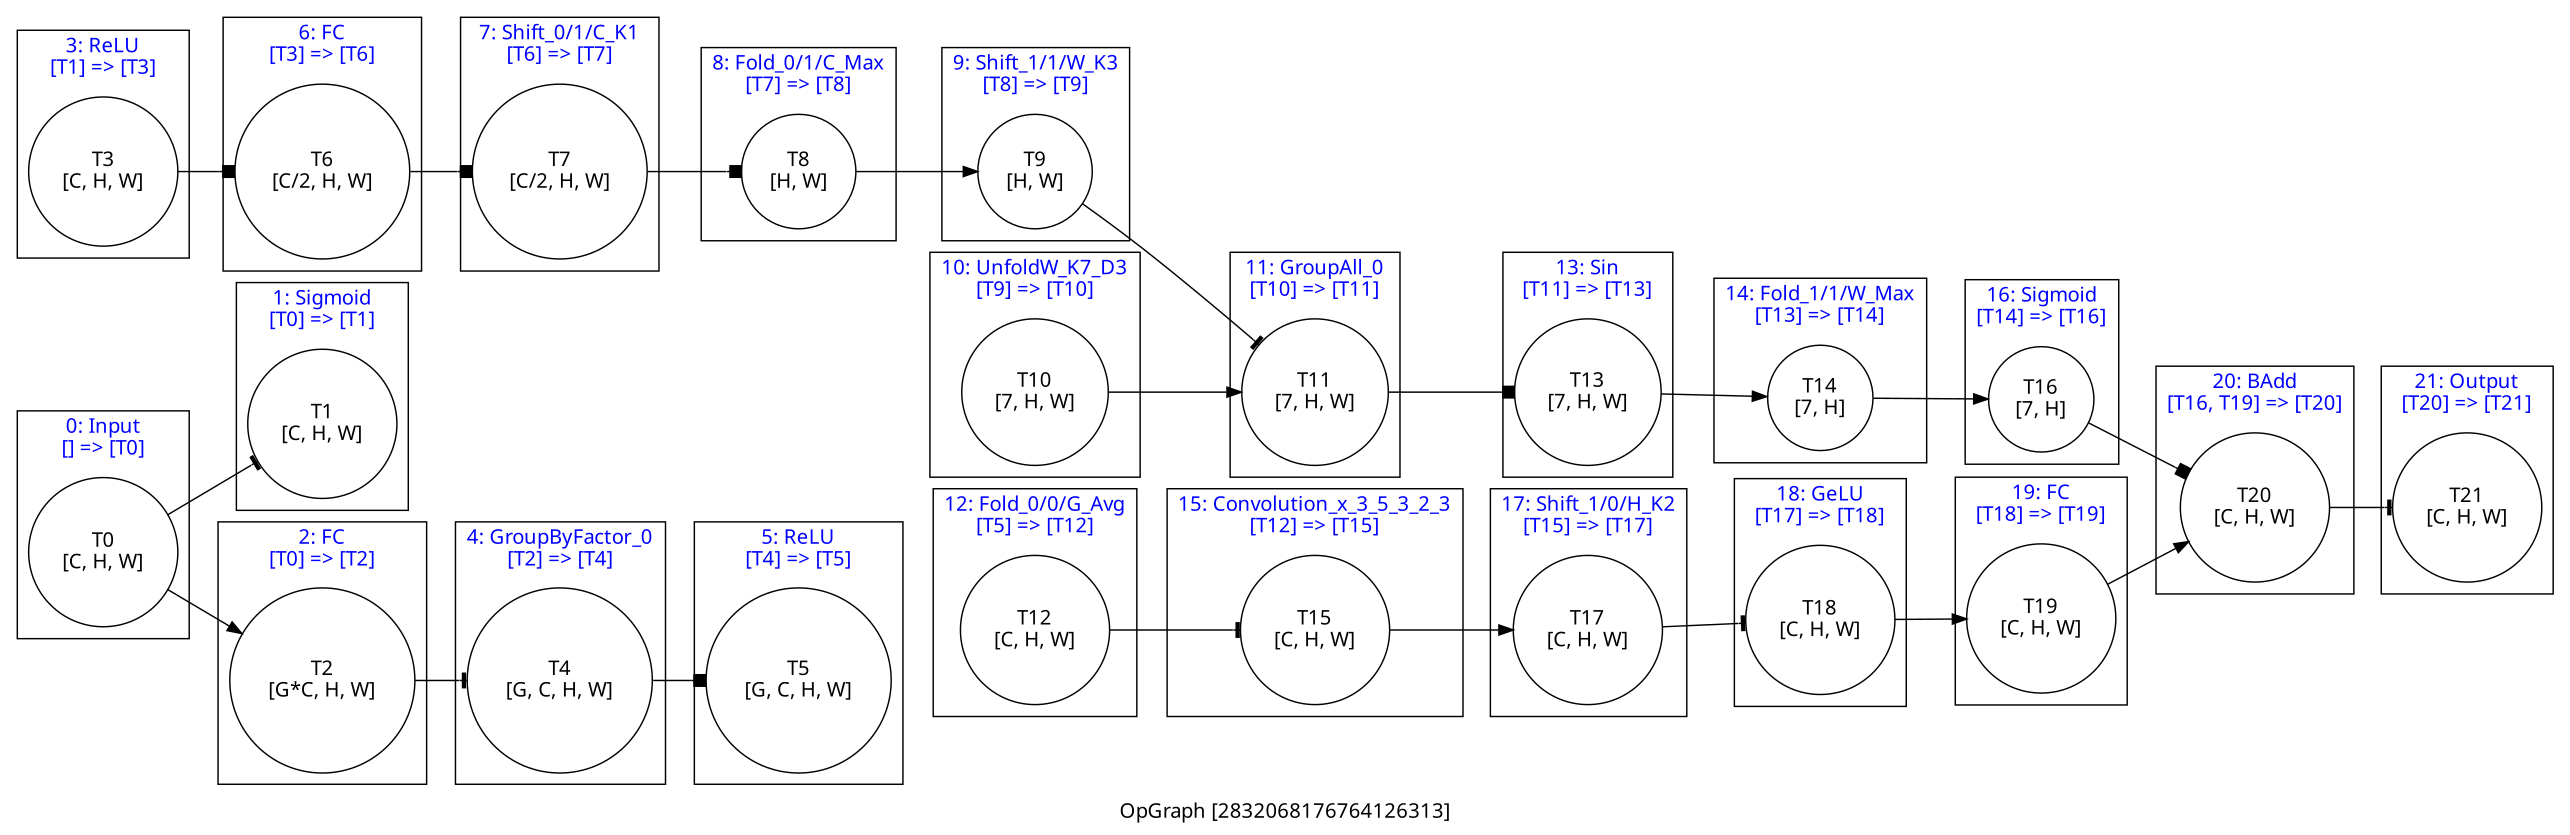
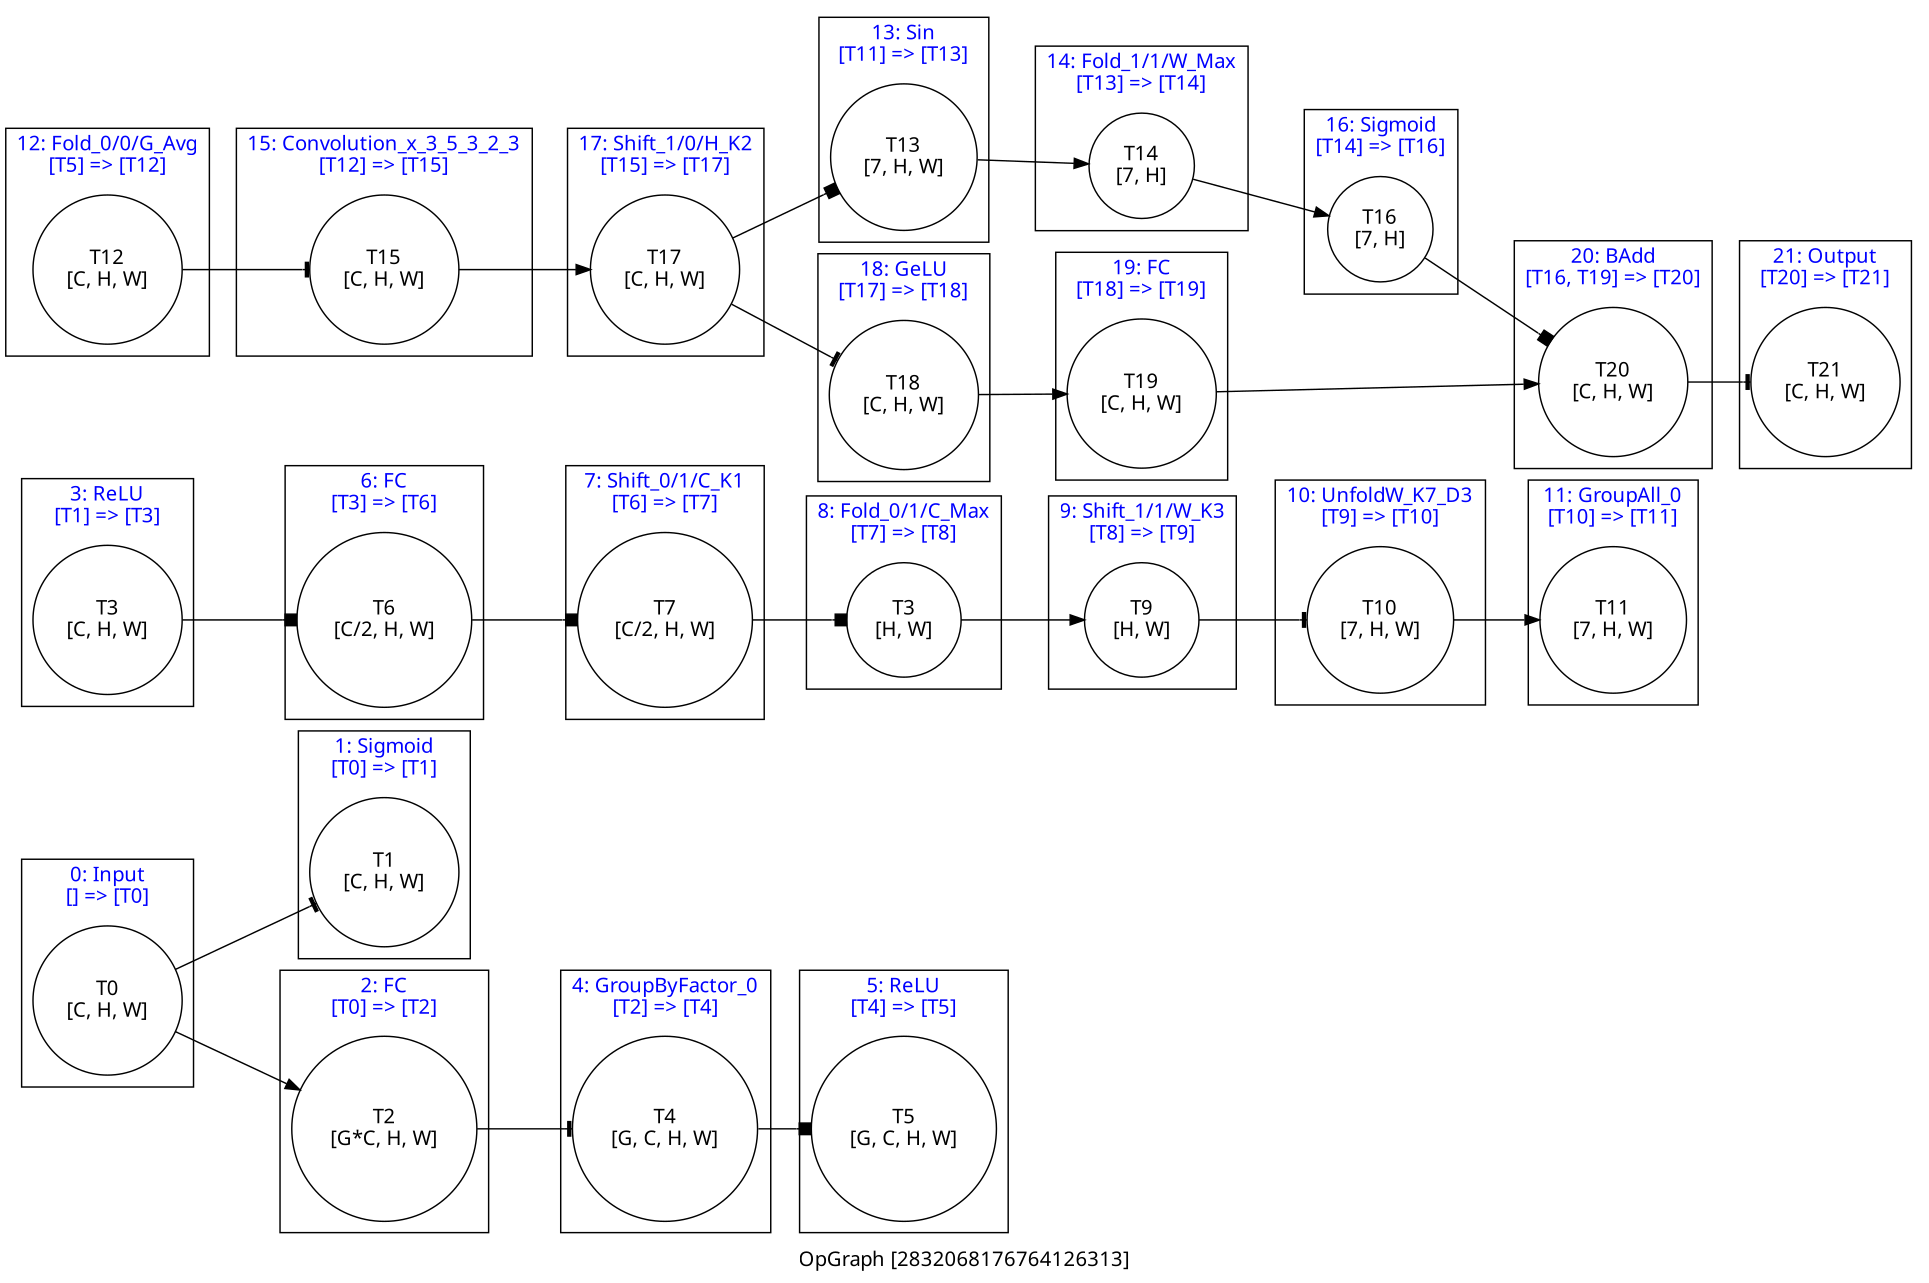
node "T8 [H, W]": label "T8 [H, W]" -> "T3 [H, W]"
edge "T9 [H, W]" -> "T11 [7, H, W]": now "T9 [H, W]" -> "T10 [7, H, W]"
edge "T11 [7, H, W]" -> "T13 [7, H, W]": now "T17 [C, H, W]" -> "T13 [7, H, W]"
